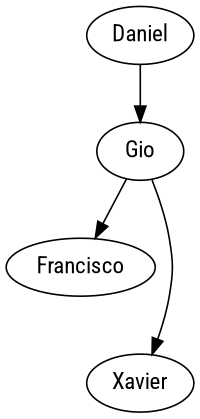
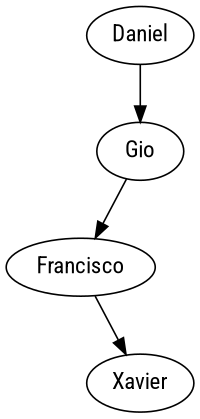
edge "Gio" -> "Xavier": now "Francisco" -> "Xavier"
